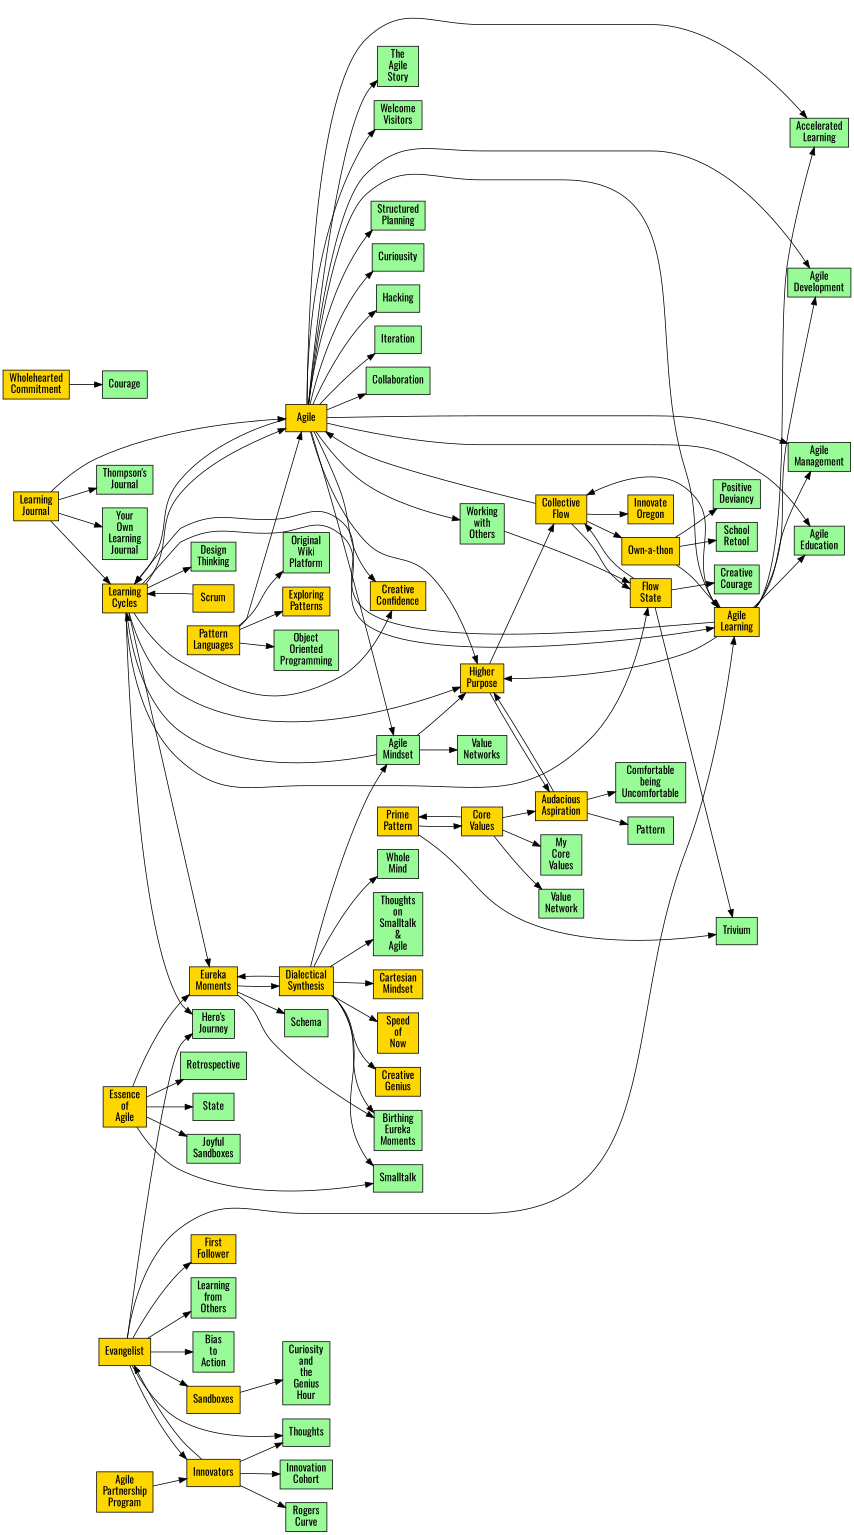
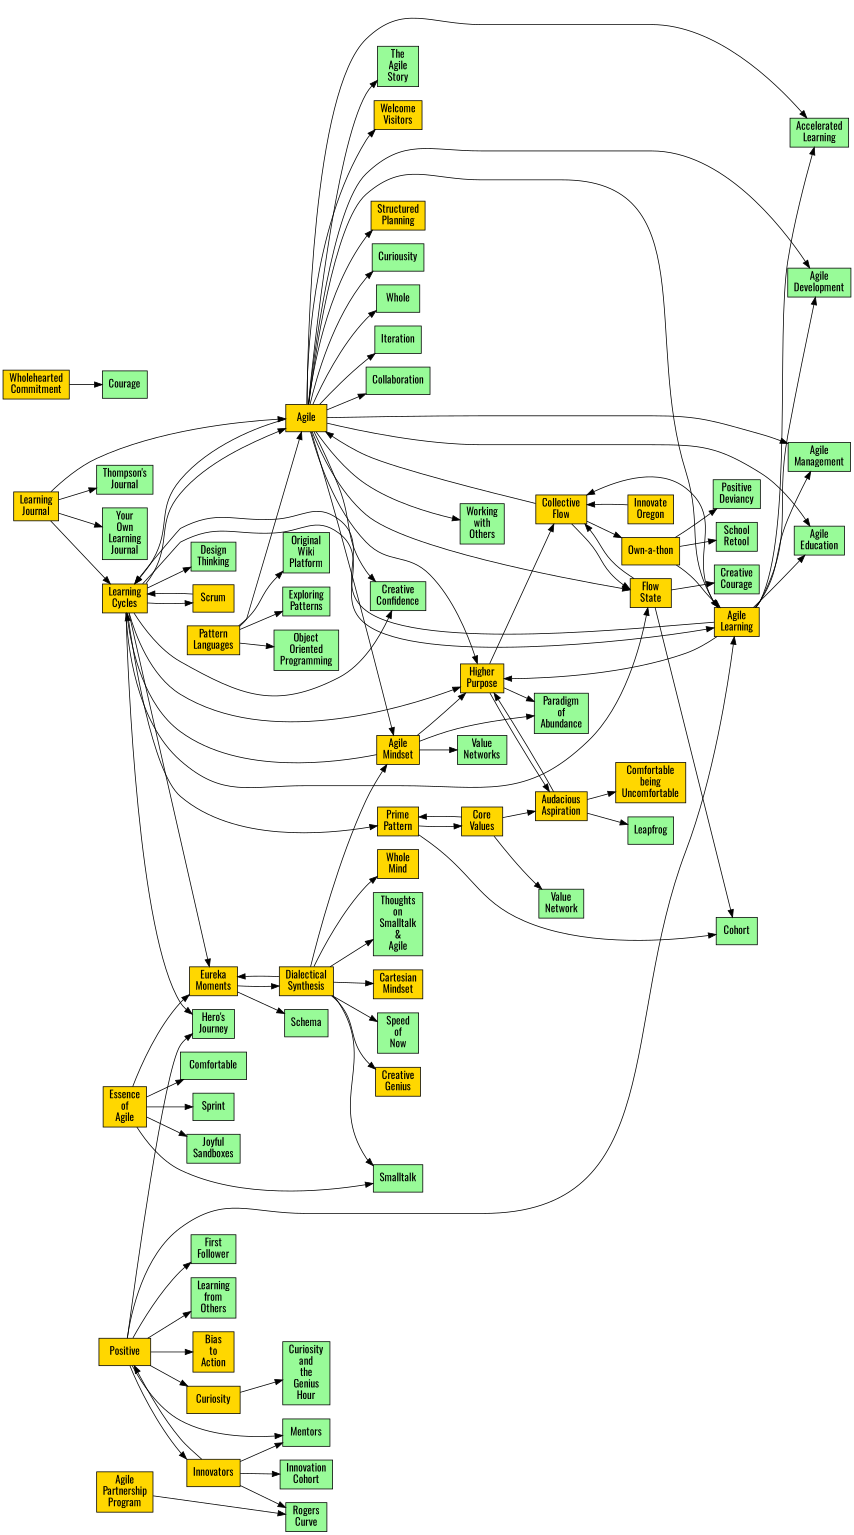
node "Welcome Visitors": fillcolor palegreen -> gold
node "Structured Planning": fillcolor palegreen -> gold
node "Hacking": label "Hacking" -> "Whole"
edge "Collective Flow" -> "Innovate Oregon": reversed
edge "Working with Others" -> "Flow State": now "Agile" -> "Flow State"
node "Creative Confidence": fillcolor gold -> palegreen
node "Exploring Patterns": fillcolor gold -> palegreen
edge "Learning Cycles" -> "Scrum": added
node "Paradigm of Abundance": added
node "Agile Mindset": fillcolor palegreen -> gold
node "Comfortable being Uncomfortable": fillcolor palegreen -> gold
edge "Learning Cycles" -> "Prime Pattern": added
node "Pattern": label "Pattern" -> "Leapfrog"
node "My Core Values": removed
node "Whole Mind": fillcolor palegreen -> gold
node "Trivium": label "Trivium" -> "Cohort"
node "Speed of Now": fillcolor gold -> palegreen
node "Retrospective": label "Retrospective" -> "Comfortable"
node "State": label "State" -> "Sprint"
node "Birthing Eureka Moments": removed
node "First Follower": fillcolor gold -> palegreen
node "Evangelist": label "Evangelist" -> "Positive"
node "Bias to Action": fillcolor palegreen -> gold
node "Sandboxes": label "Sandboxes" -> "Curiosity"
node "Thoughts": label "Thoughts" -> "Mentors"
edge "Agile Partnership Program" -> "Innovators": now "Agile Partnership Program" -> "Rogers Curve"
